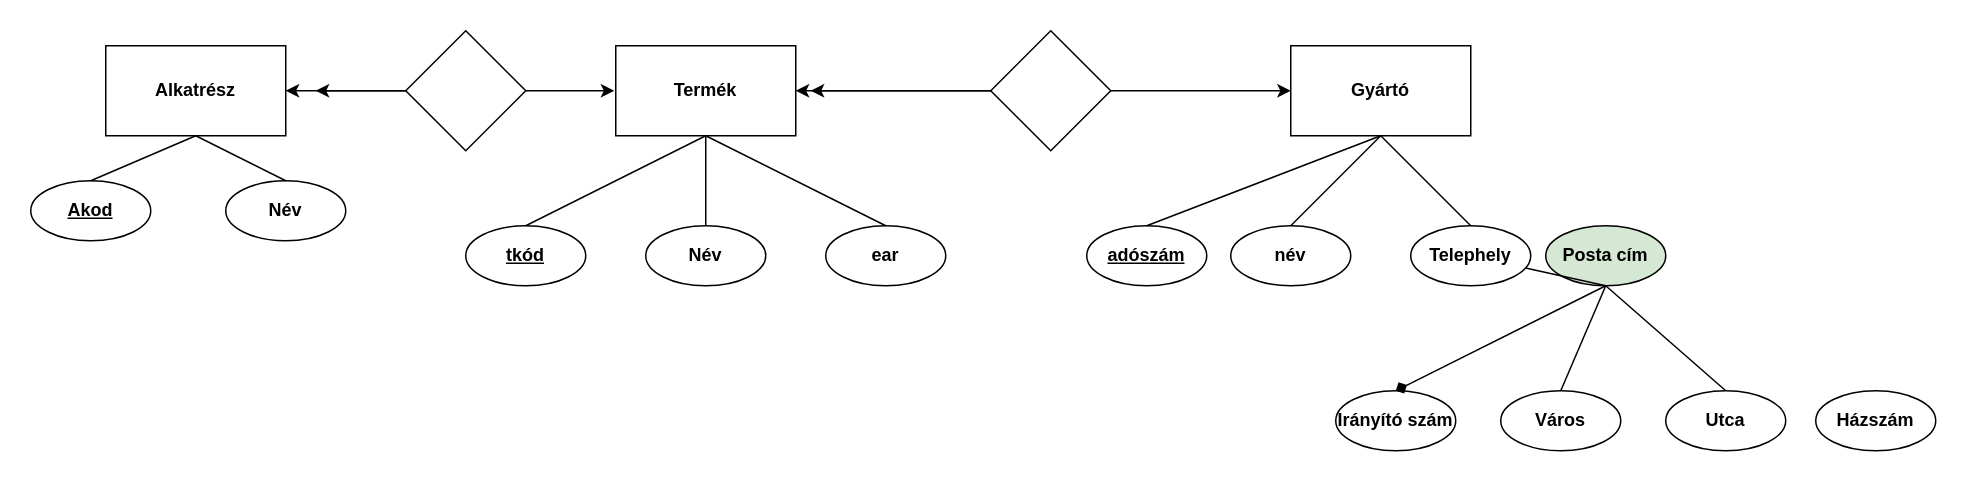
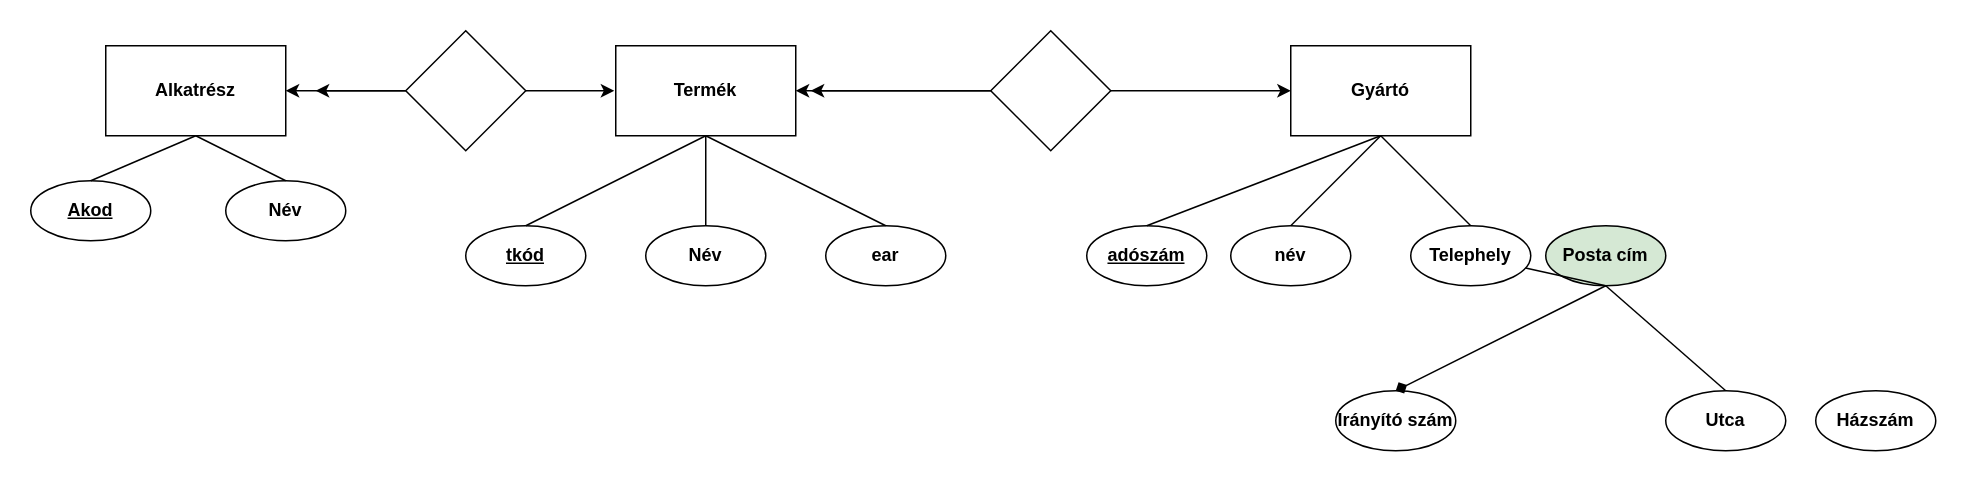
edge "Posta cím" -- "Város": removed
node "Város": removed
